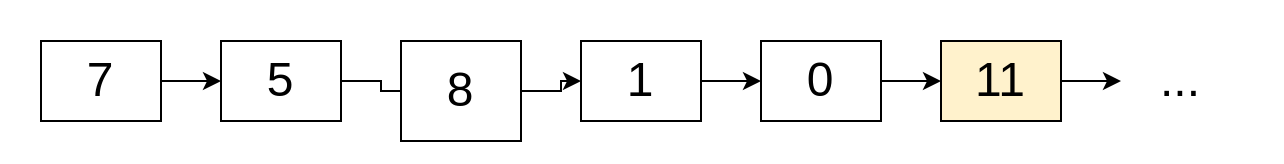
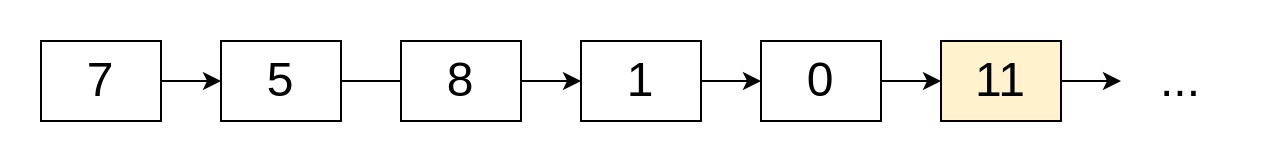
node "8": size 120x100 -> 120x80
